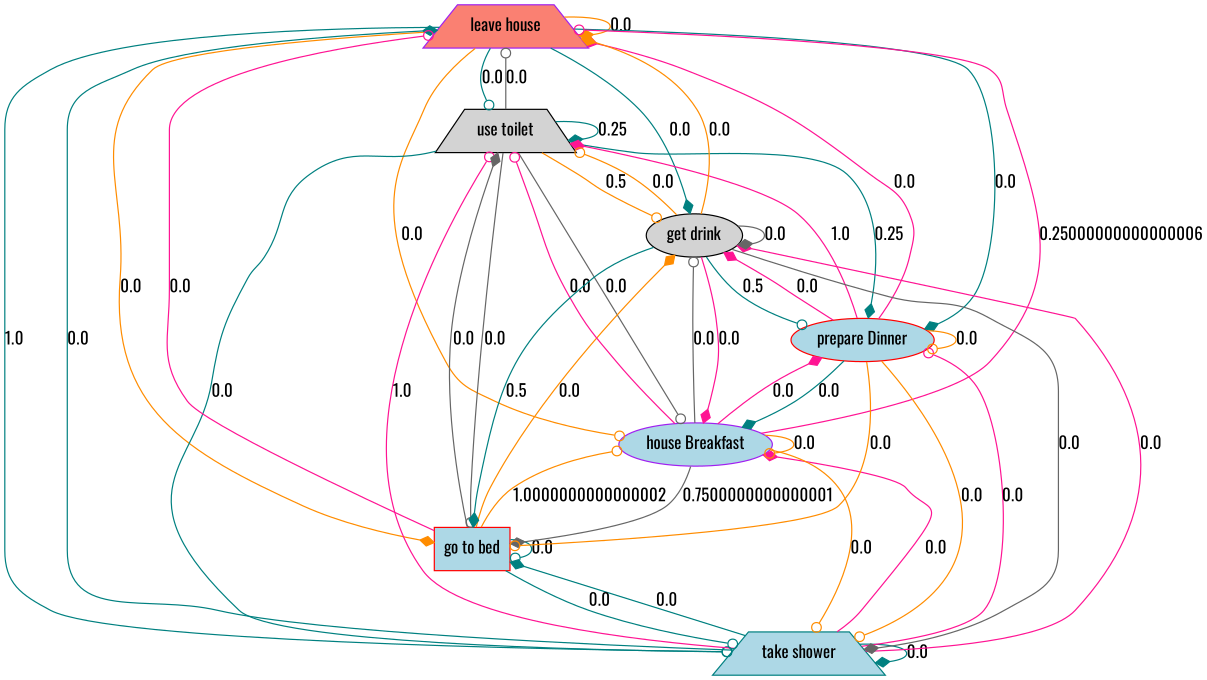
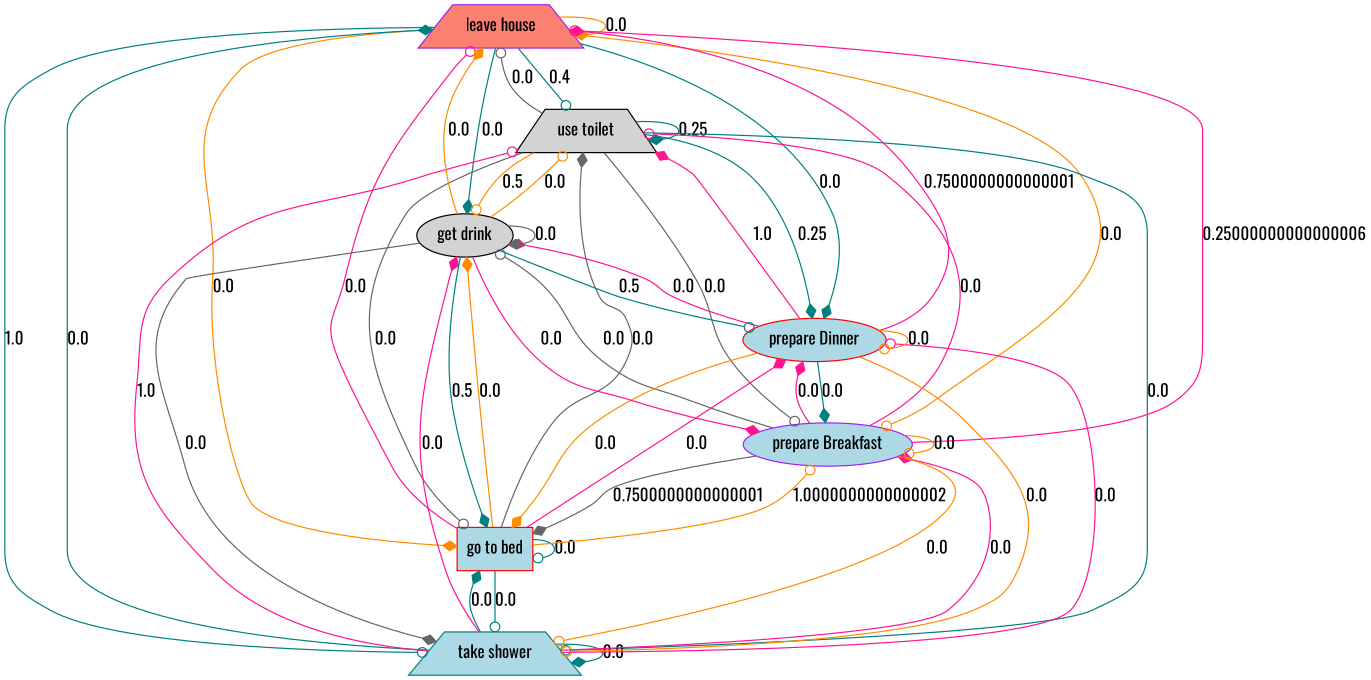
edge "leave house" -> "use toilet": label "0.0" -> "0.4"
edge "prepare Dinner" -> "leave house": label "0.0" -> "0.7500000000000001"
node "house Breakfast": label "house Breakfast" -> "prepare Breakfast"
edge "go to bed" -> "prepare Dinner": added, label "0.0"
edge "prepare Dinner" -> "go to bed": arrowhead odot -> diamond
